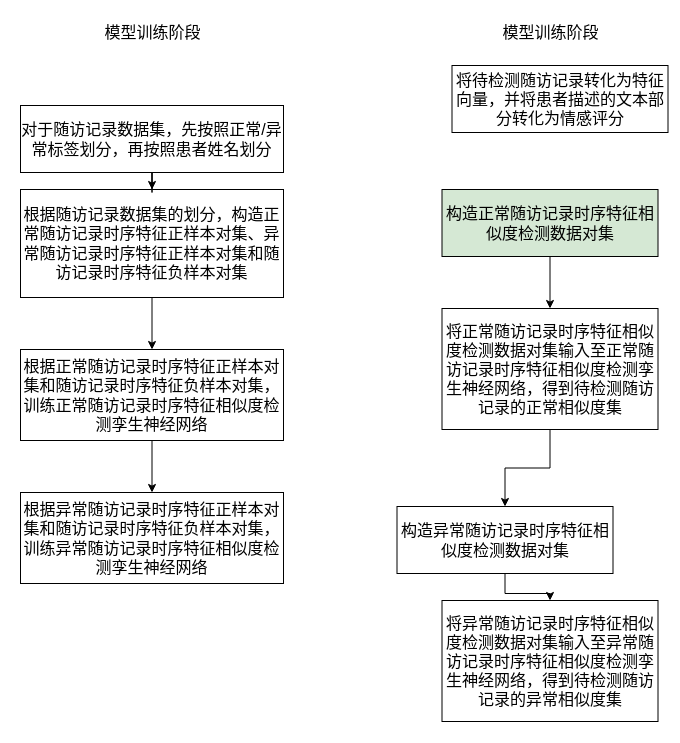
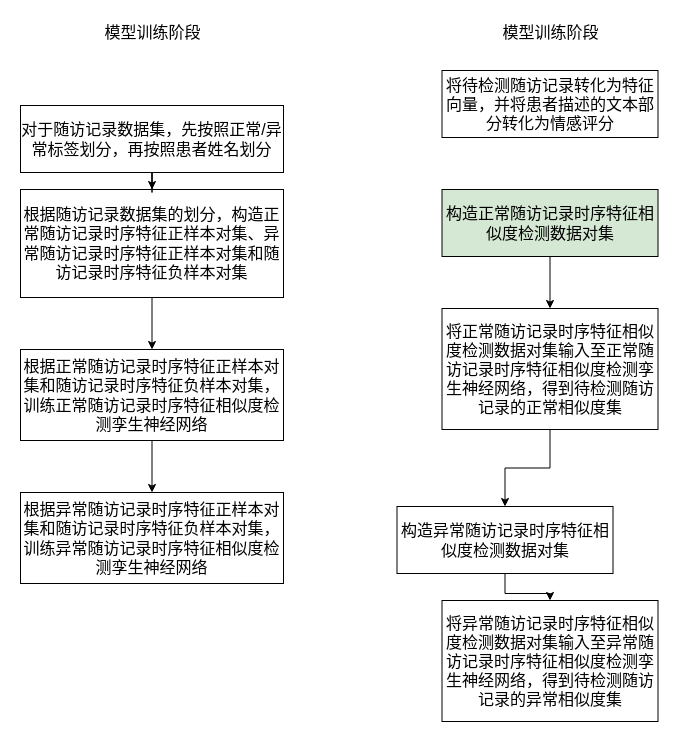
node "将待检测随访记录转化为特征向量，并将患者描述的文本部分转化为情感评分": moved (560, 99) -> (550, 104)
